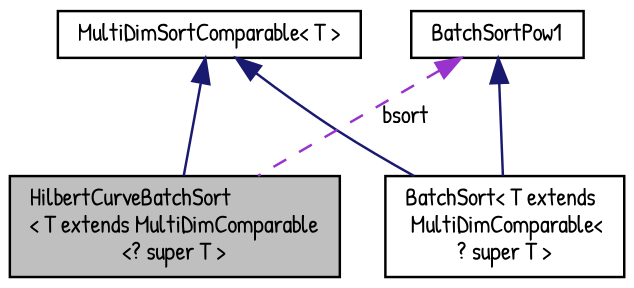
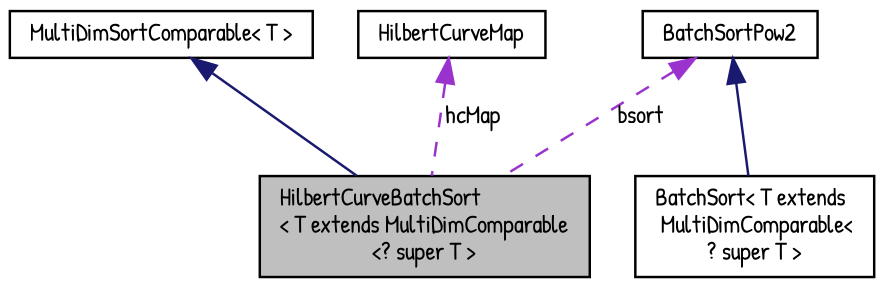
node "HilbertCurveMap": added
node "BatchSortPow1": label "BatchSortPow1" -> "BatchSortPow2"
edge "BatchSort< T extends MultiDimComparable< ? super T >" -> "MultiDimSortComparable< T >": removed
